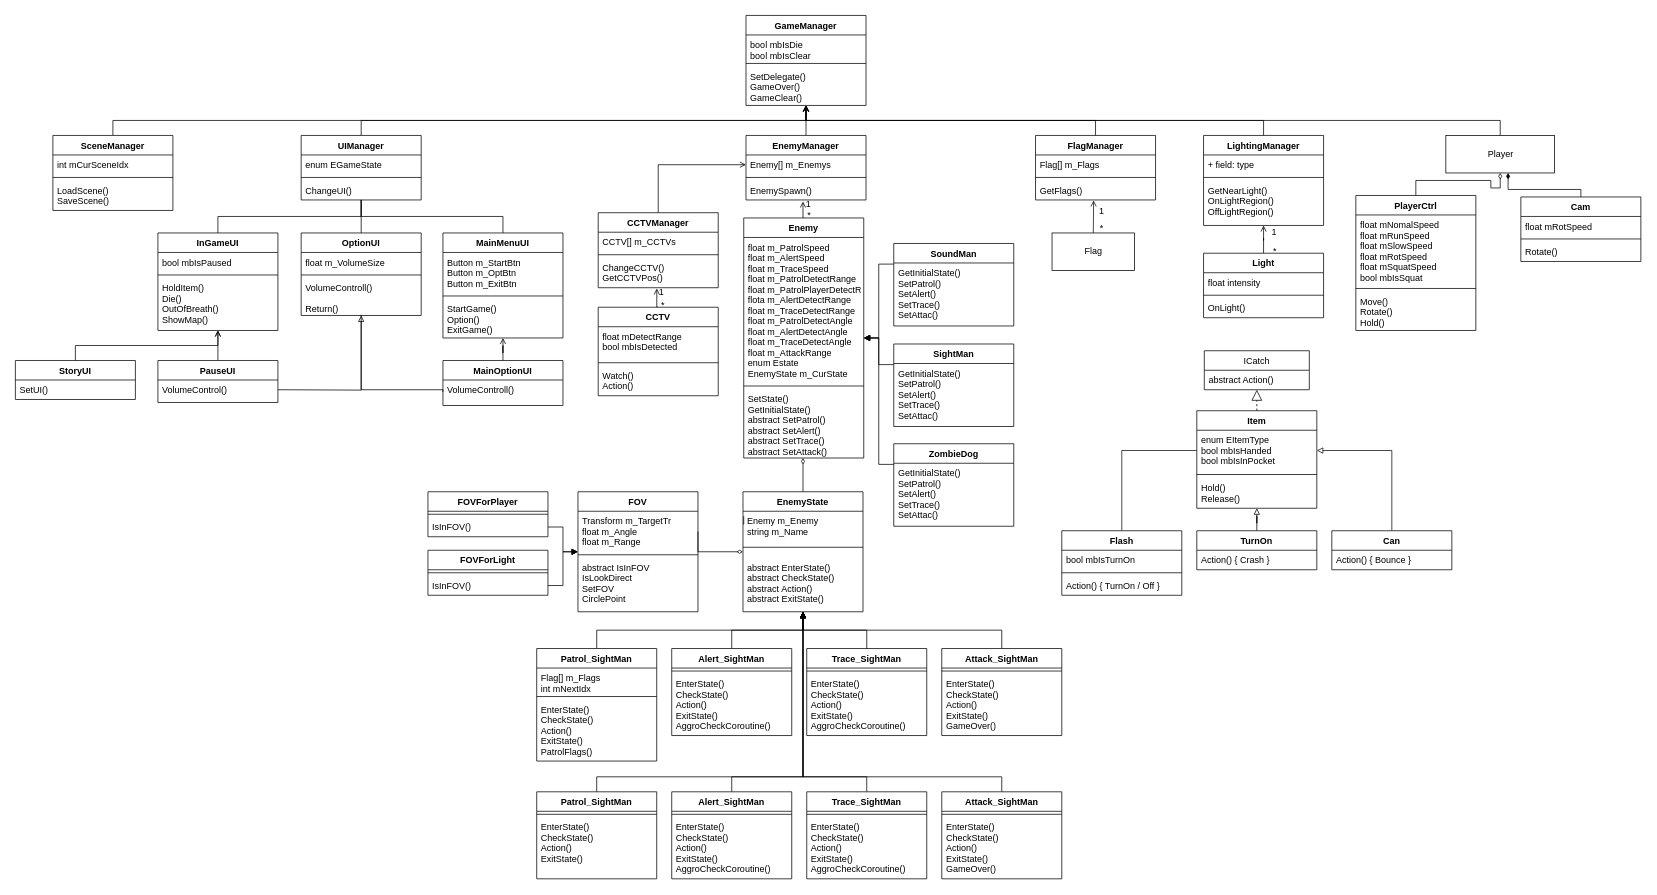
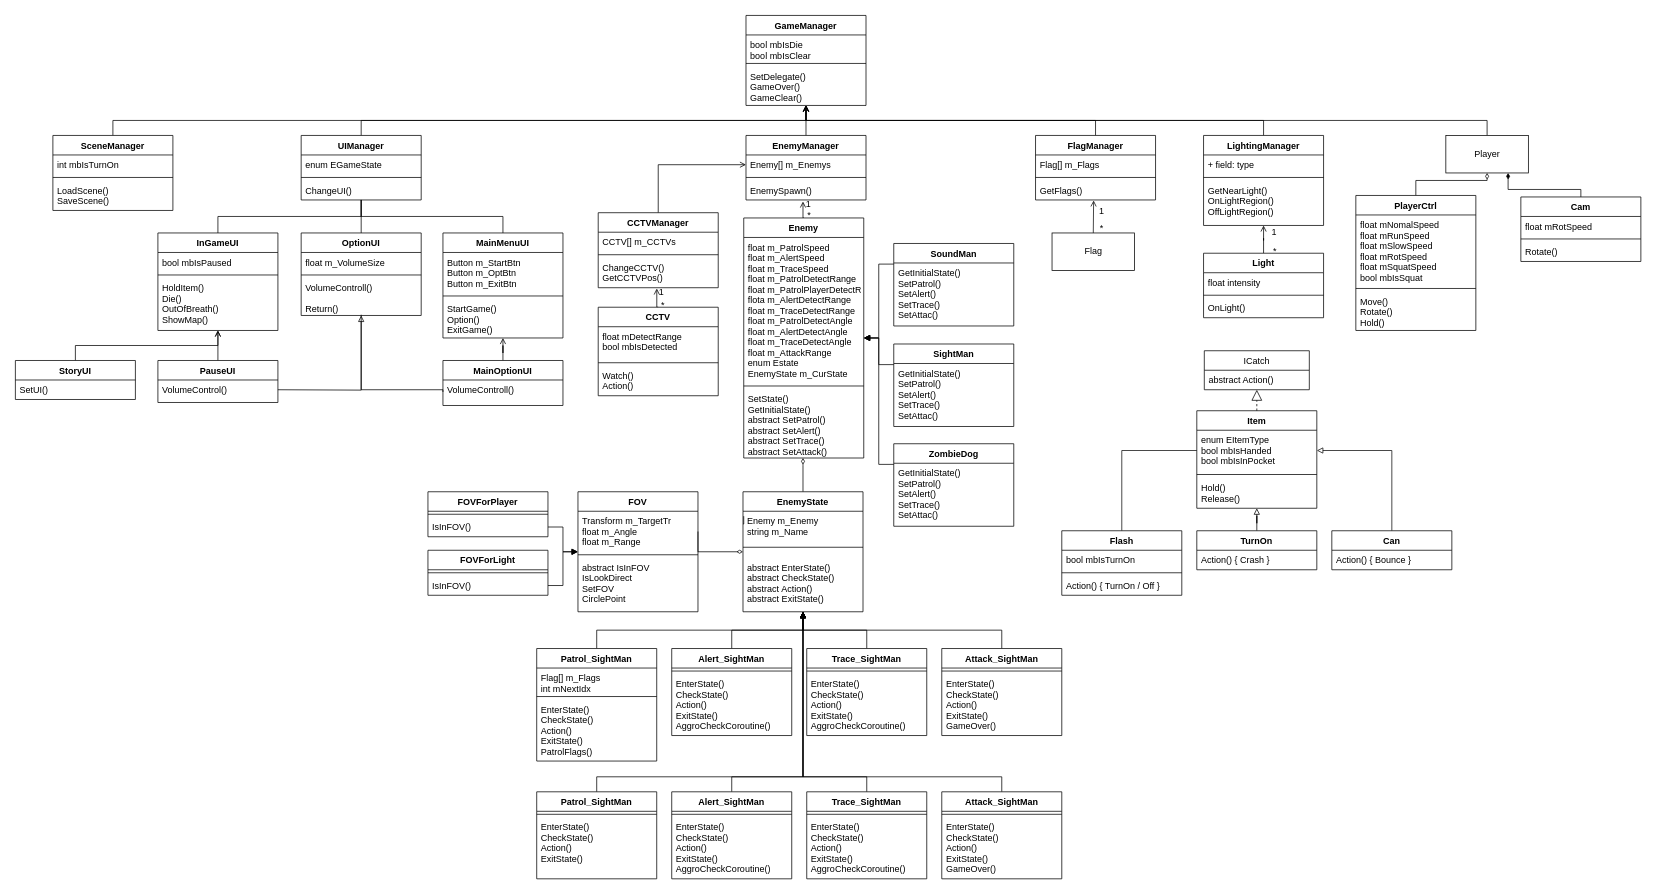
node "Player": size 109x38 -> 83x38
node "int mCurSceneIdx": label "int mCurSceneIdx" -> "int mbIsTurnOn"
